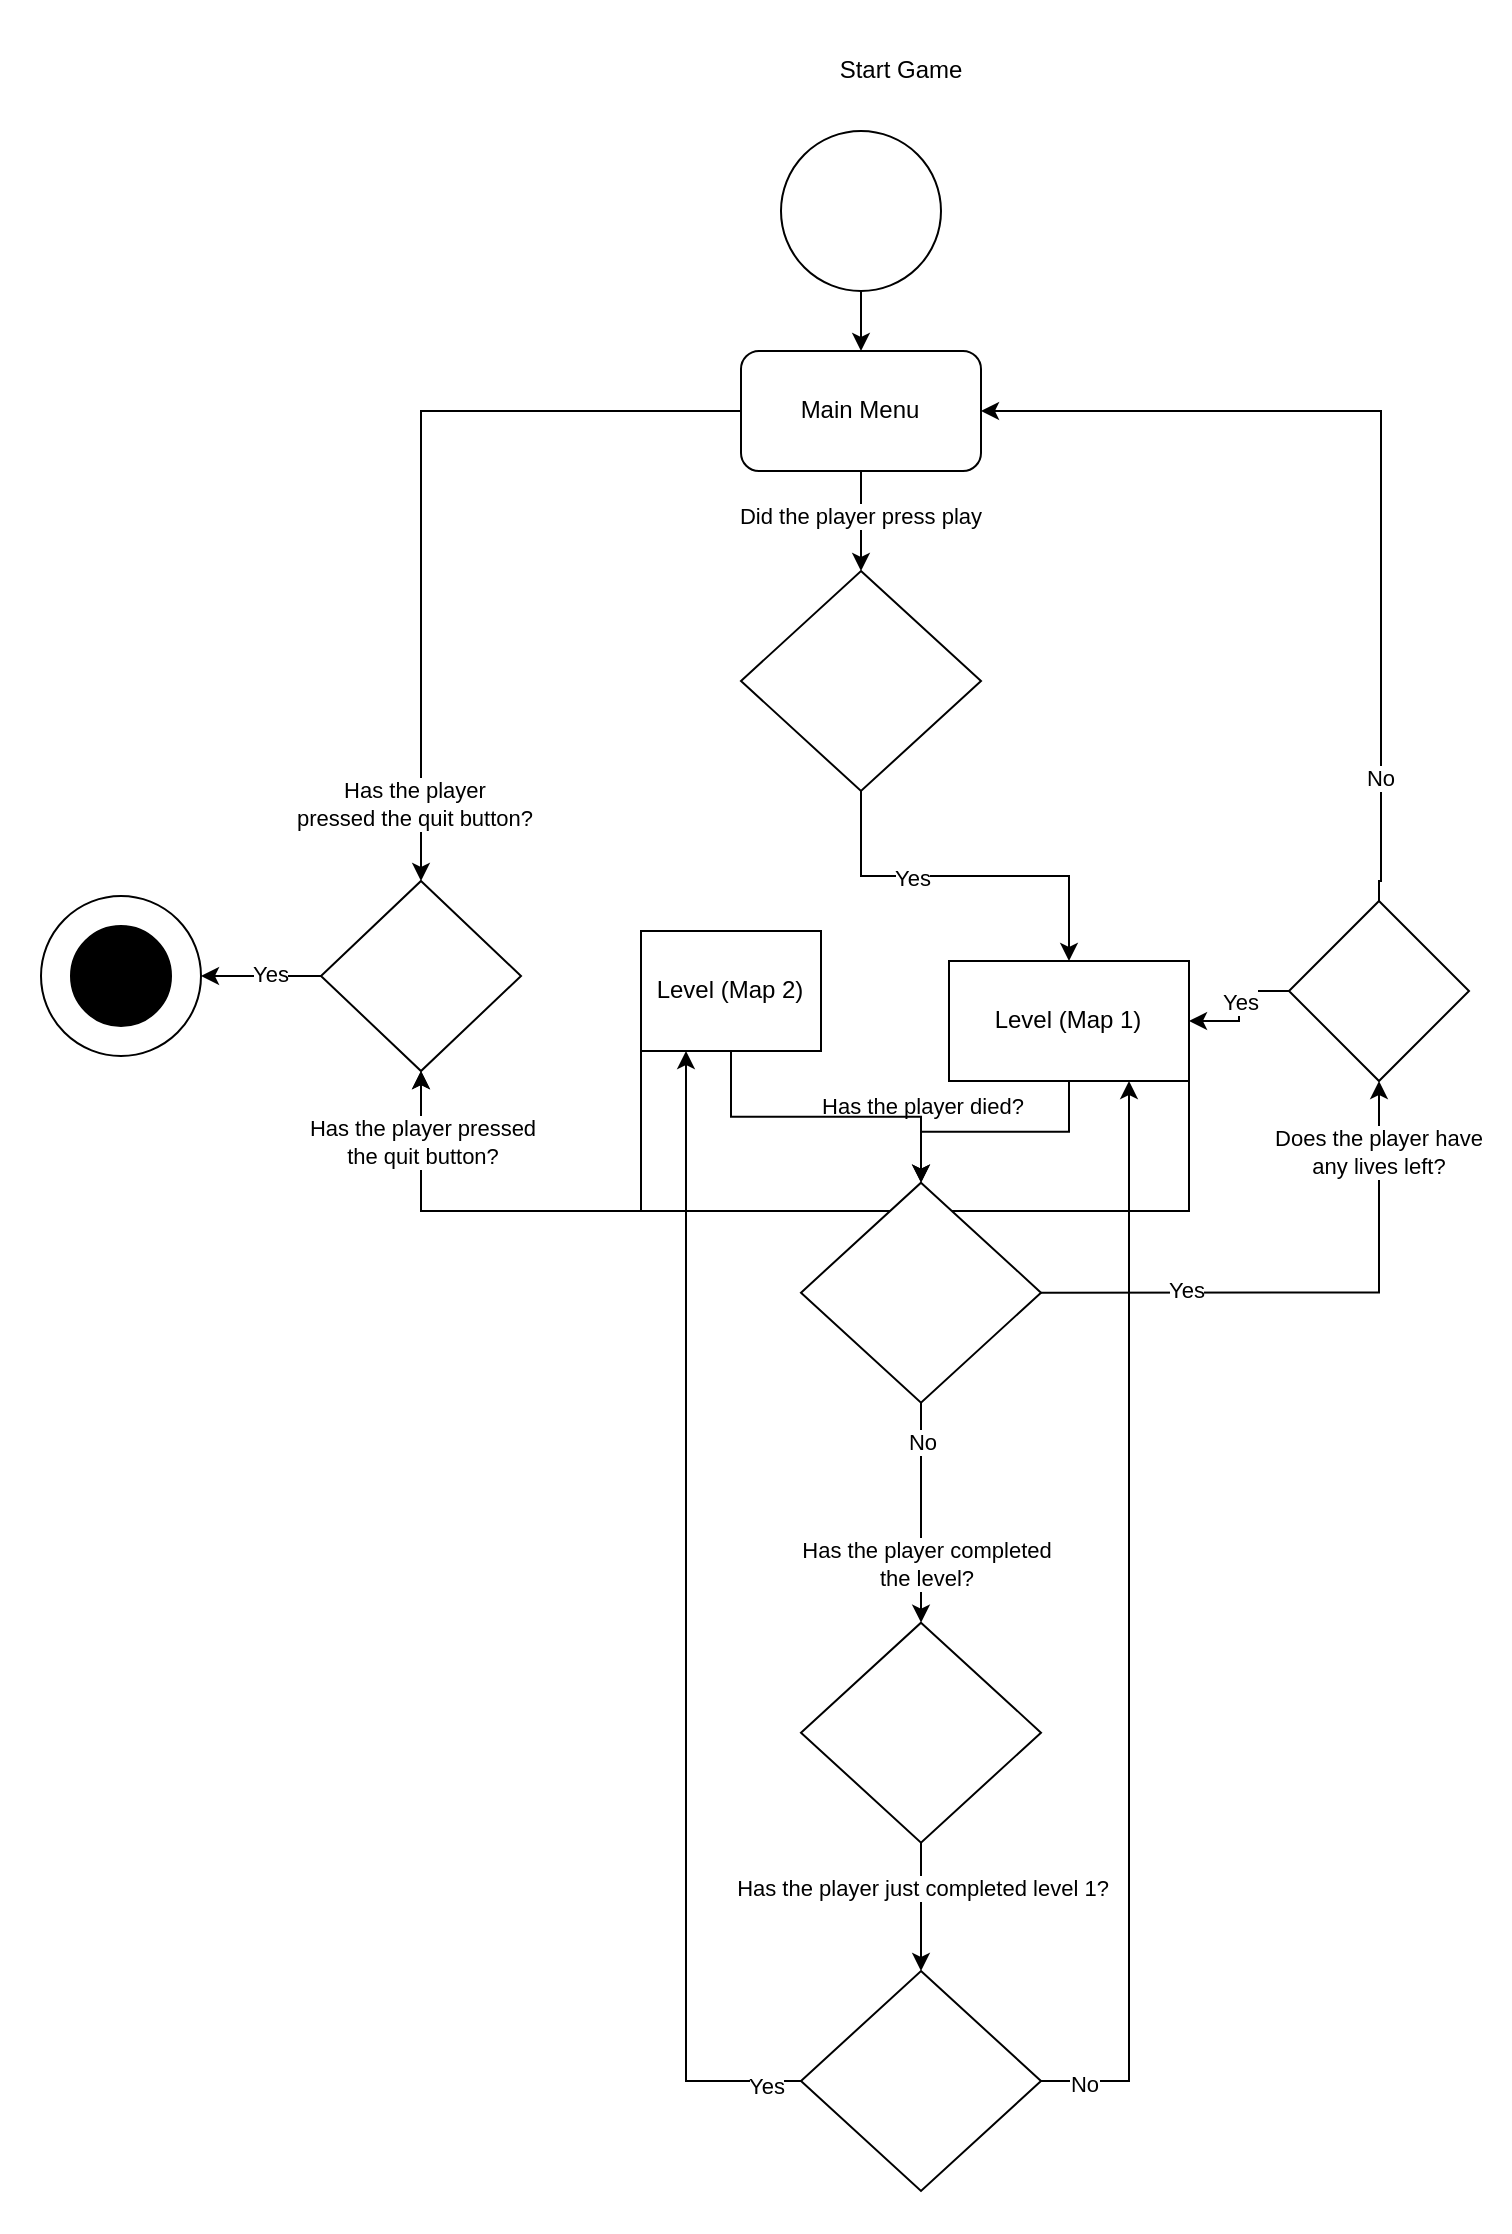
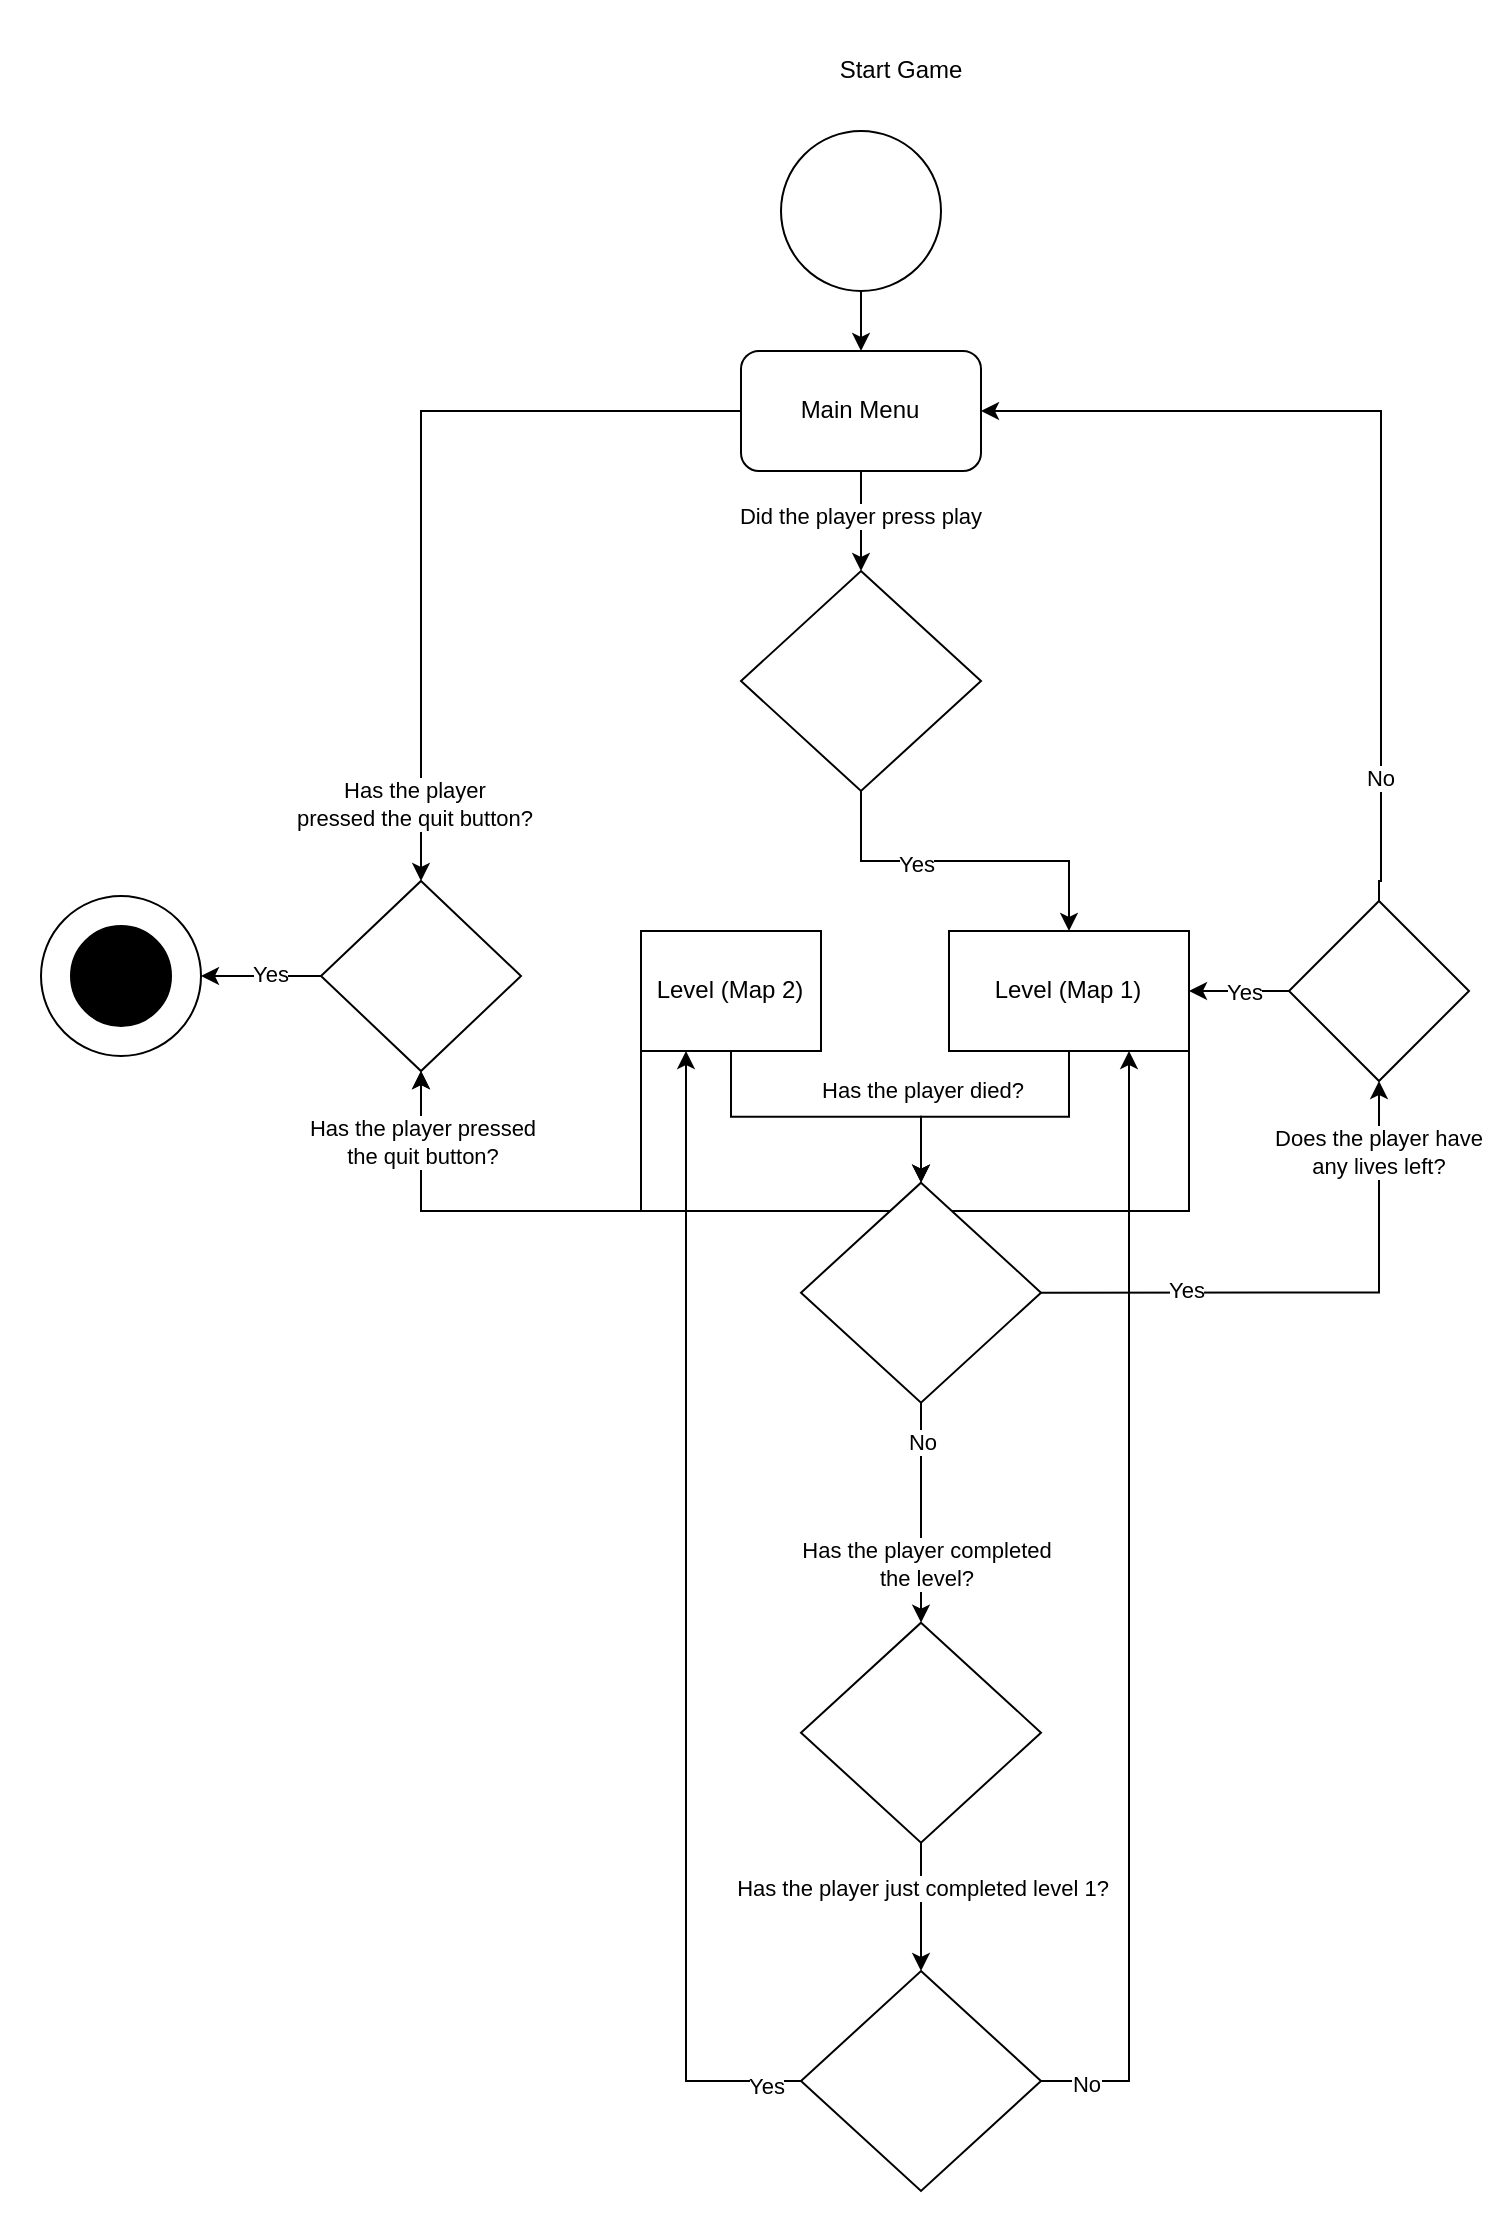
node "Level (Map 1)": moved (1069, 1021) -> (1069, 991)
